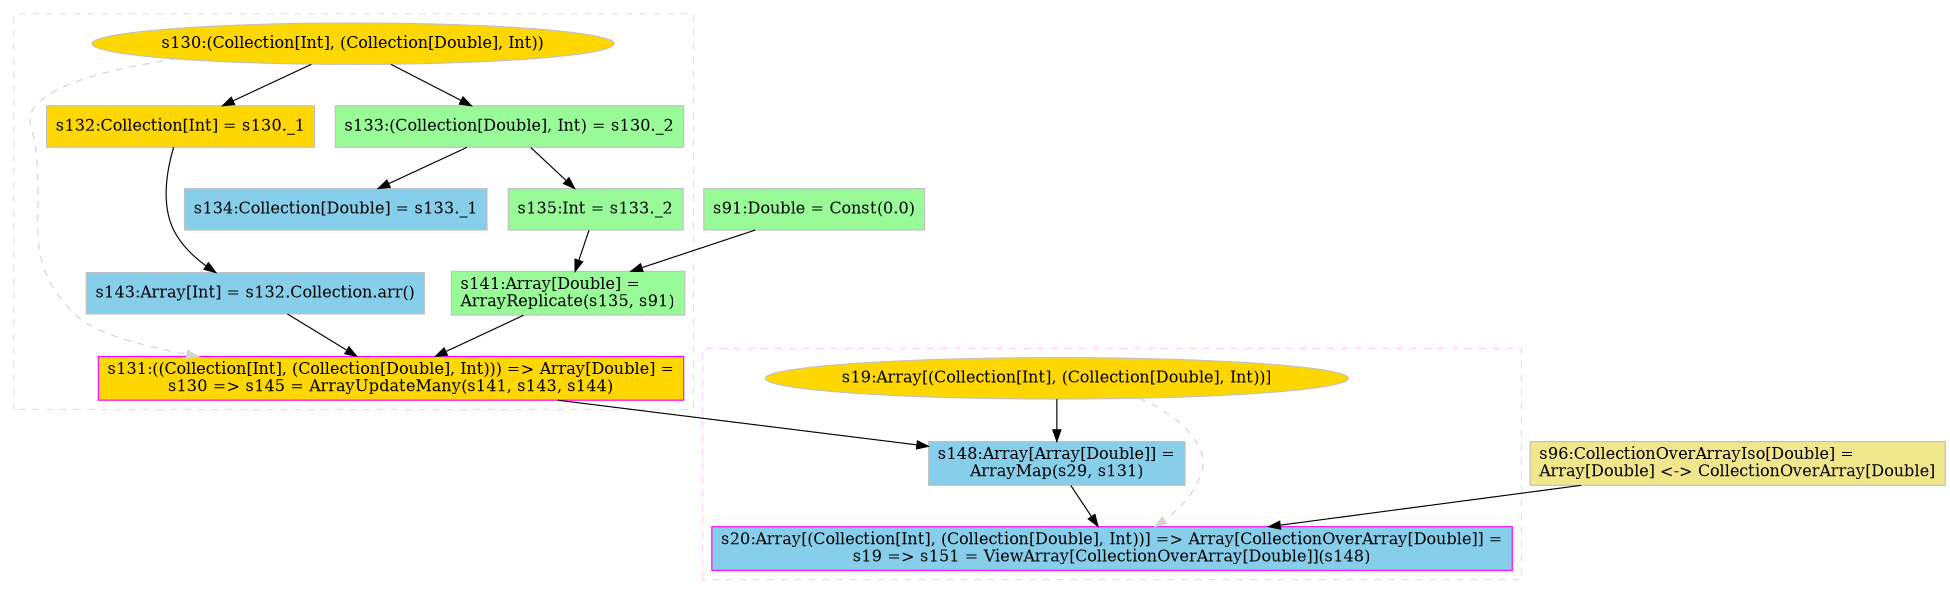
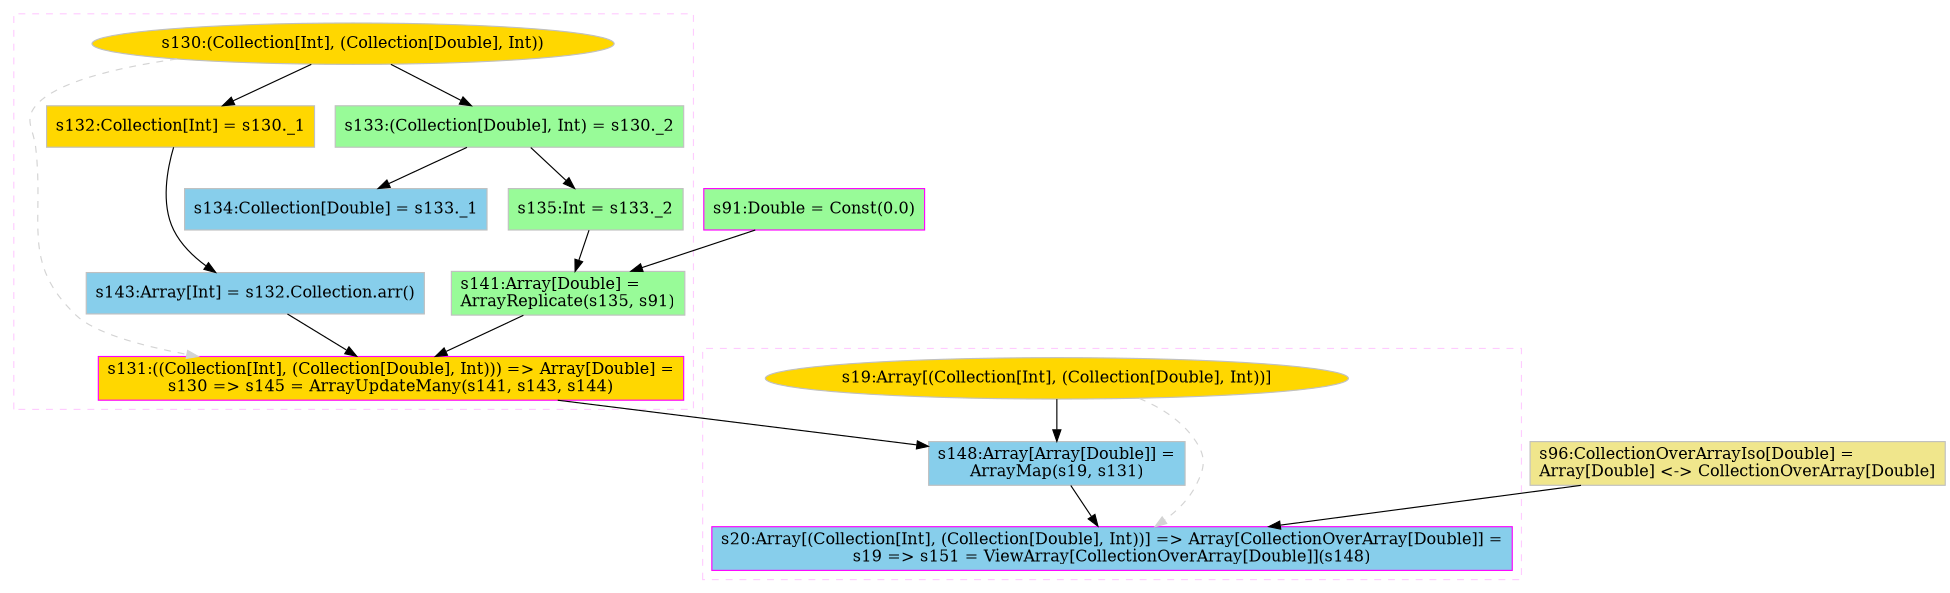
node "s91:Double = Const(0.0)": color gray -> magenta
node "s148:Array[Array[Double]] = ArrayMap(s29, s131)": label "s148:Array[Array[Double]] = ArrayMap(s29, s131)" -> "s148:Array[Array[Double]] = ArrayMap(s19, s131)"
